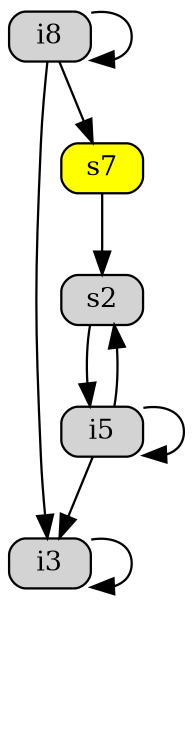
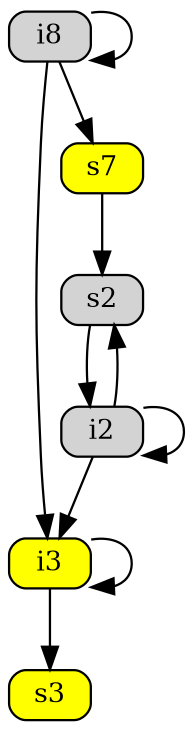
node "i5": label "i5" -> "i2"
node "i3": fillcolor lightgrey -> yellow
node "s3": added
